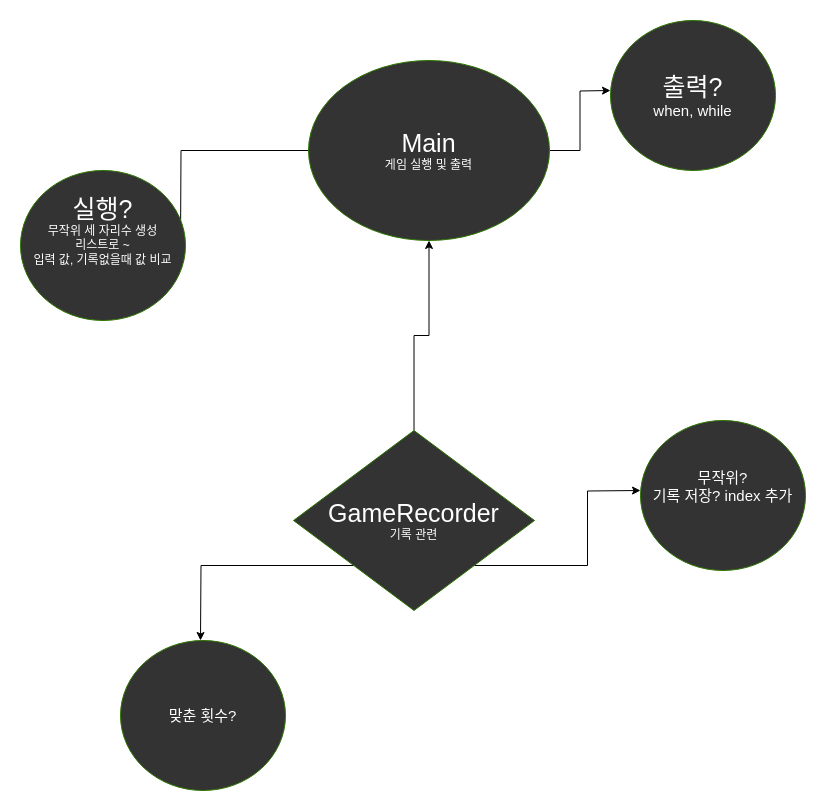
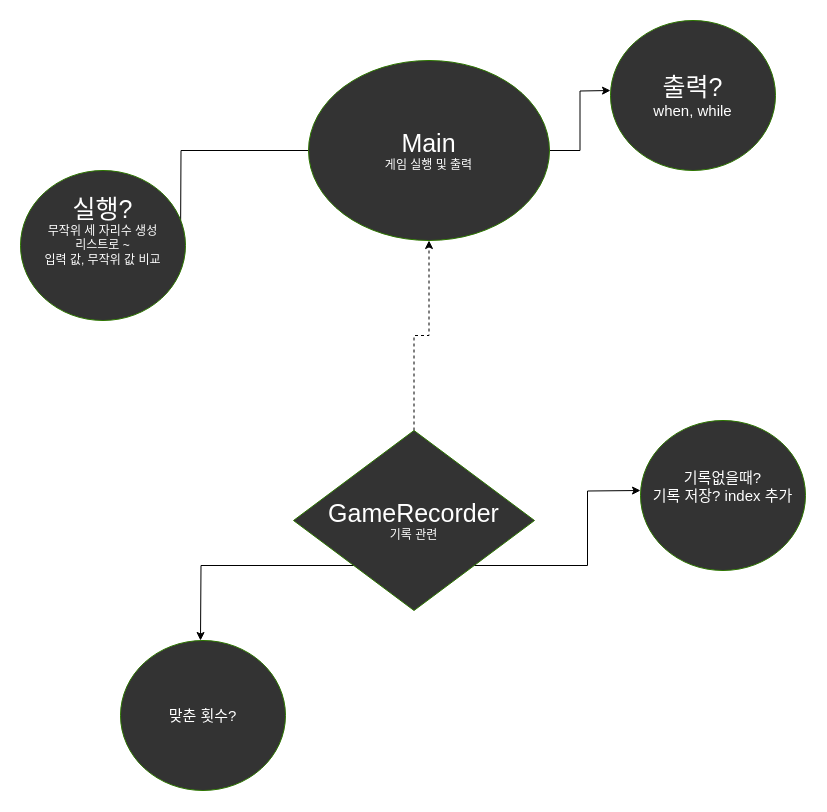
node "실행? 무작위 세 자리수 생성 리스트로 ~ 입력 값, 기록없을때 값 비교": label "실행? 무작위 세 자리수 생성 리스트로 ~ 입력 값, 기록없을때 값 비교" -> "실행? 무작위 세 자리수 생성 리스트로 ~ 입력 값, 무작위 값 비교"
edge "GameRecorder 기록 관련" -> "Main 게임 실행 및 출력": style solid -> dashed
node "무작위? 기록 저장? index 추가": label "무작위? 기록 저장? index 추가" -> "기록없을때? 기록 저장? index 추가"
